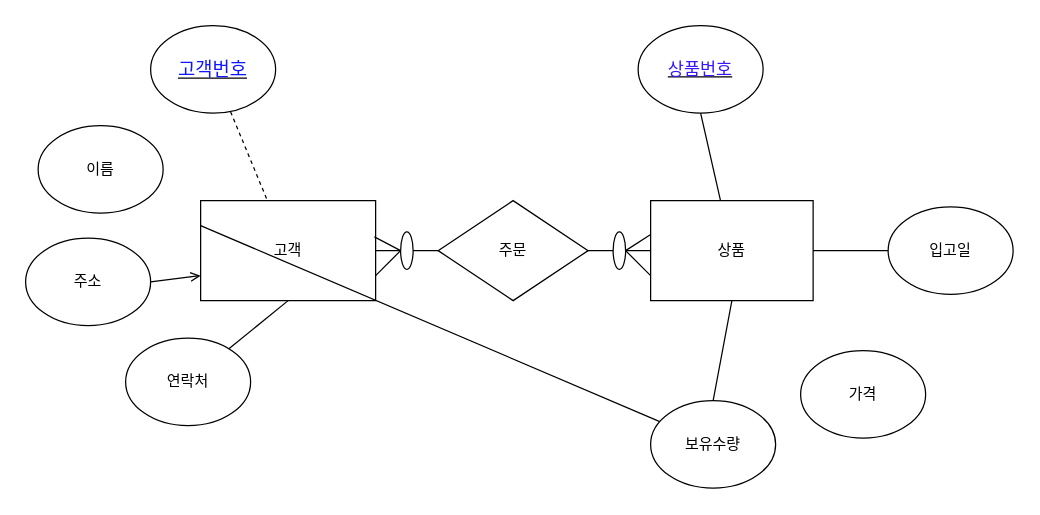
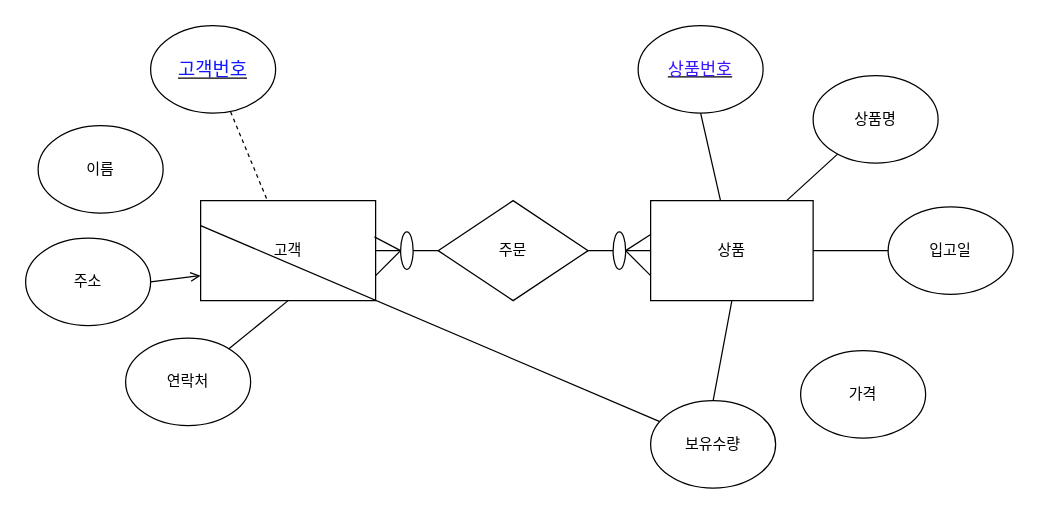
node "상품명": added
edge "상품명" -- "상품": added
